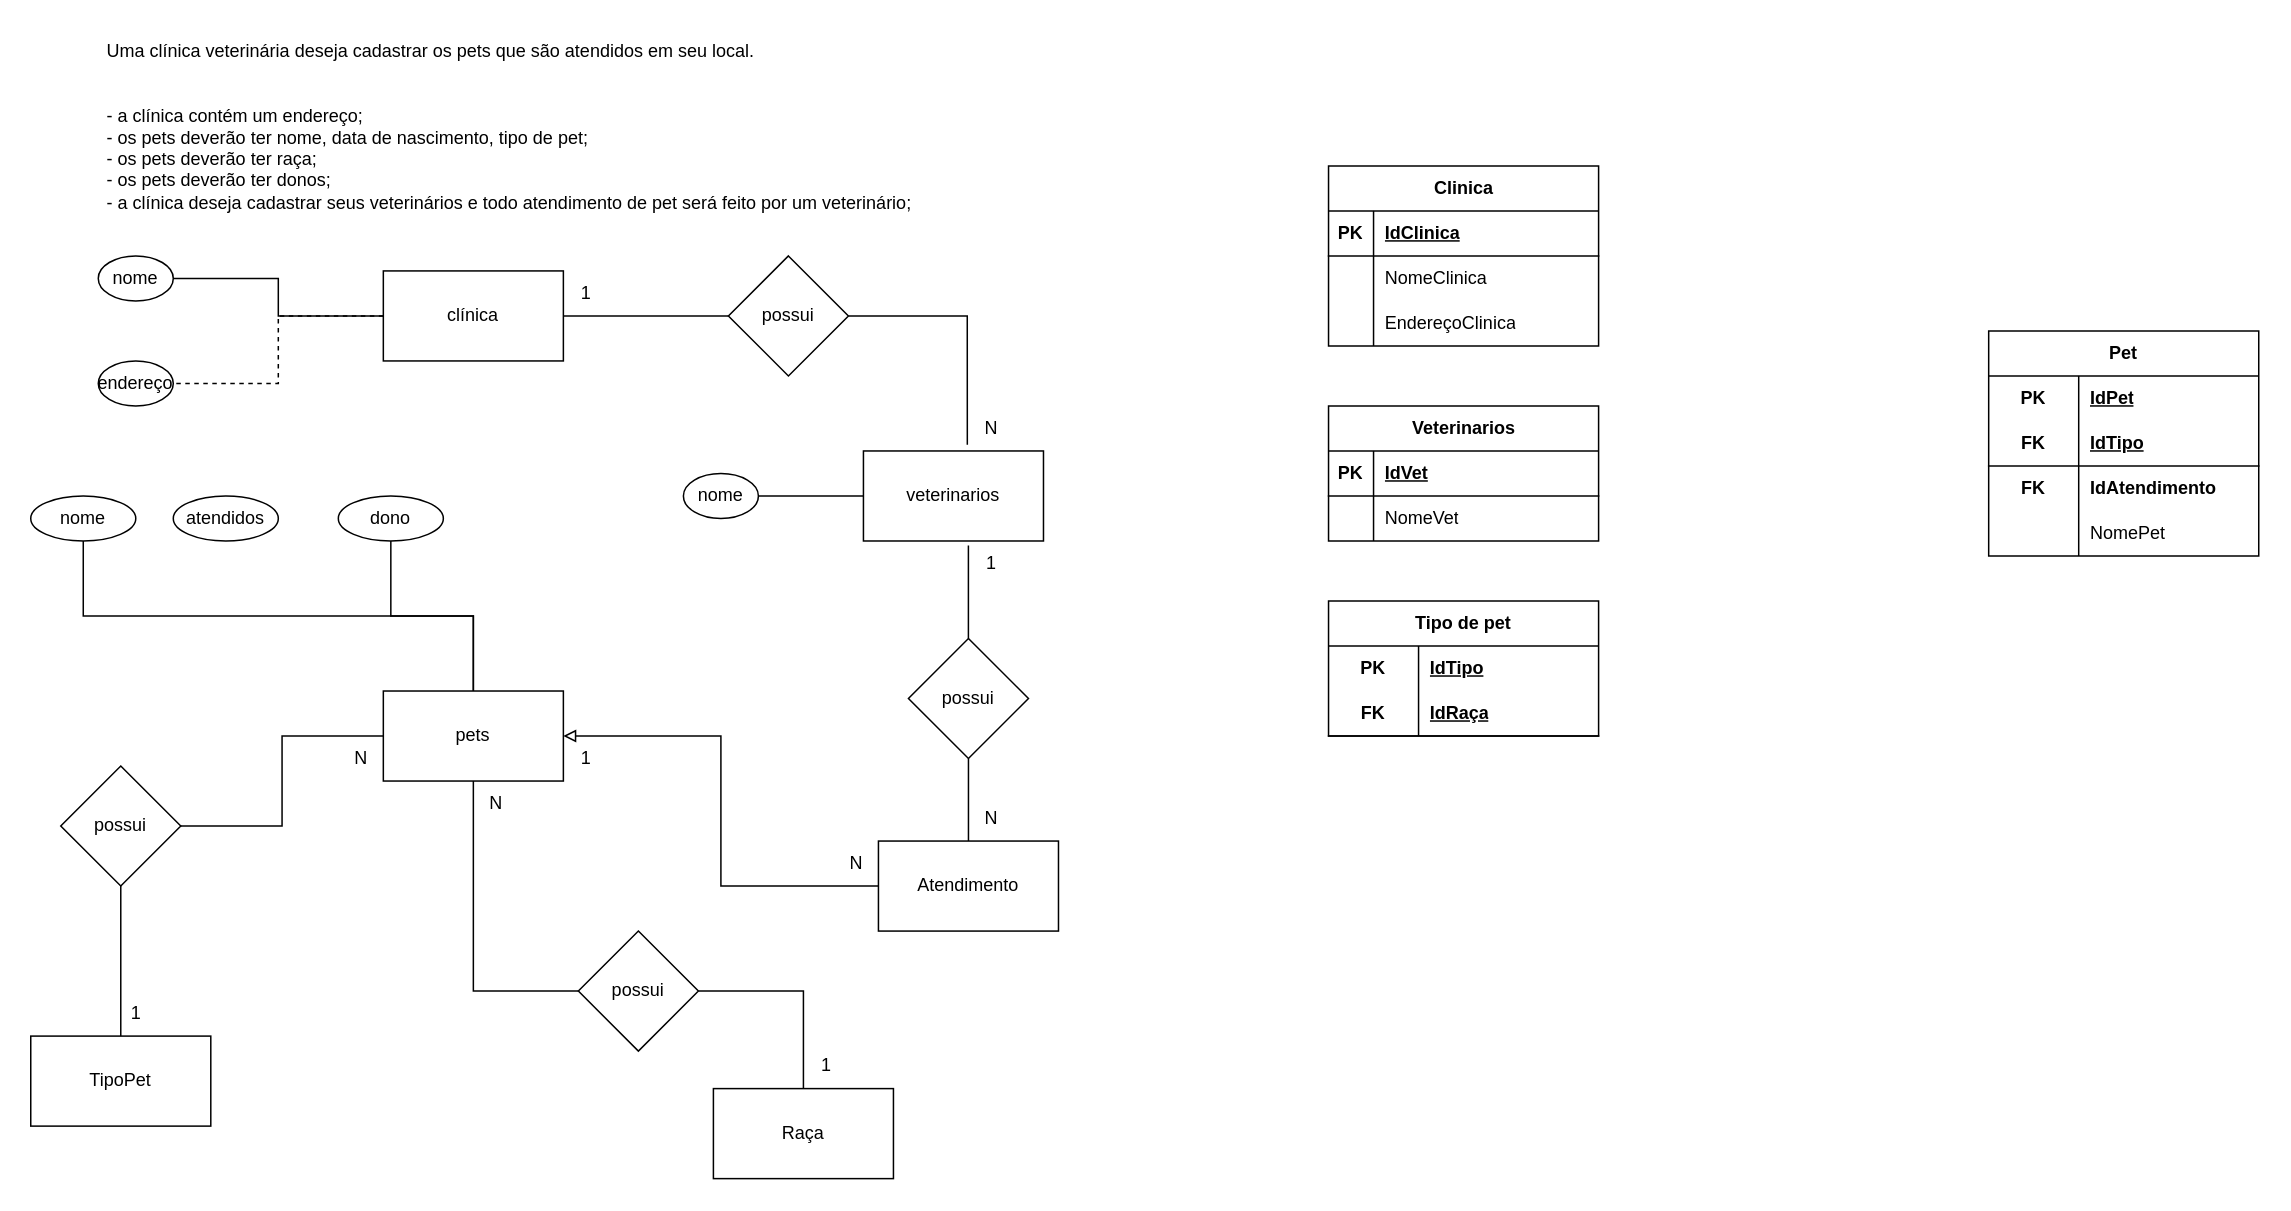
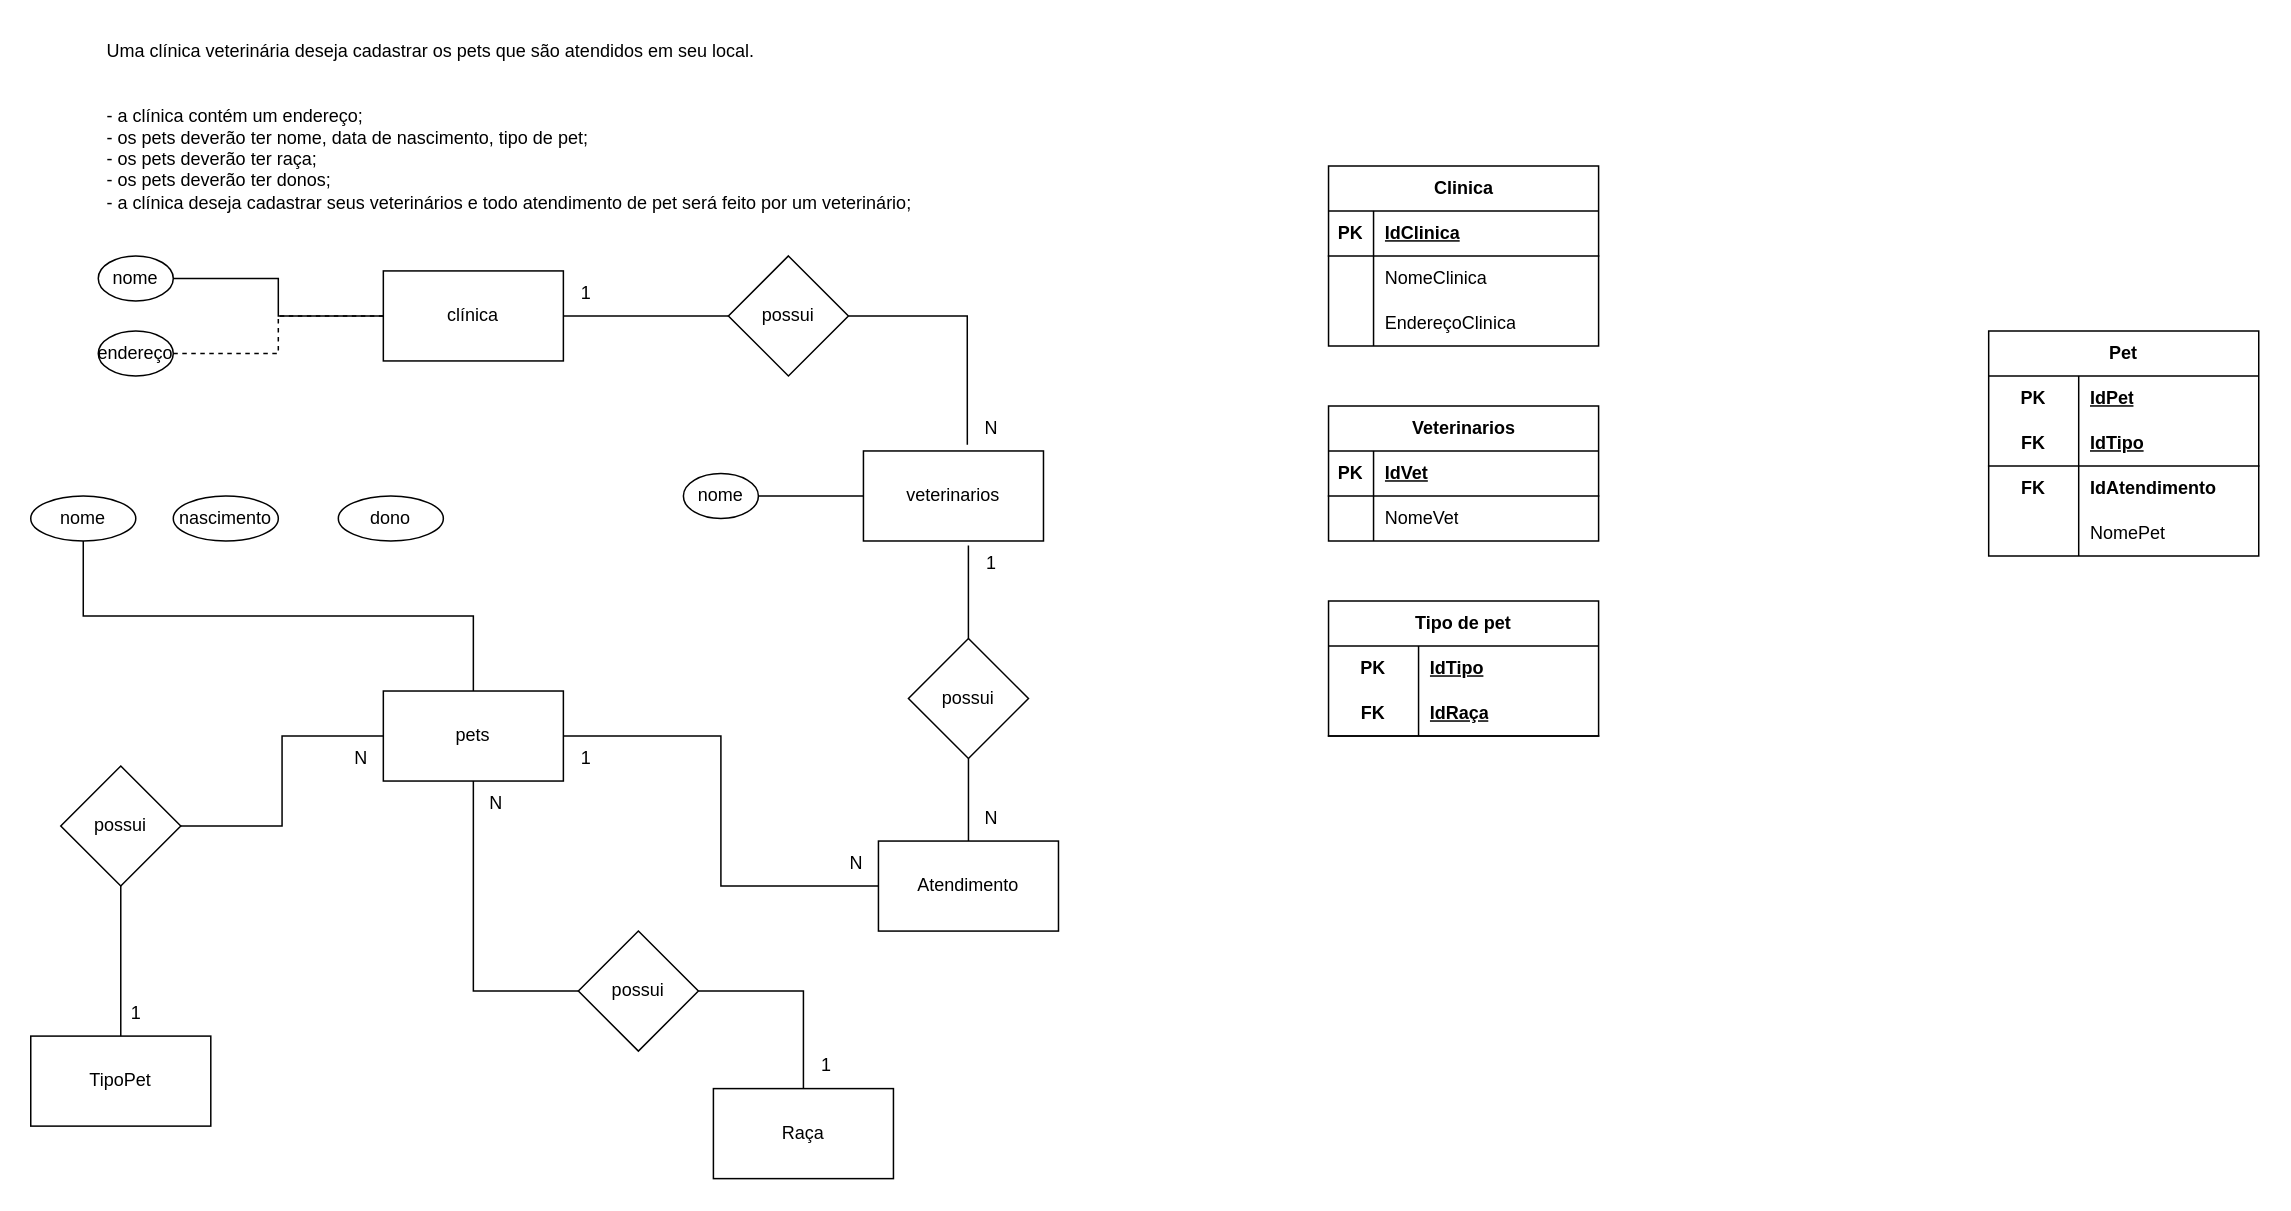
node "endereço": moved (136, 383) -> (136, 353)
node "atendidos": label "atendidos" -> "nascimento"
edge "dono" -- "pets": removed
edge "Atendimento" -> "pets": arrowhead block -> none
